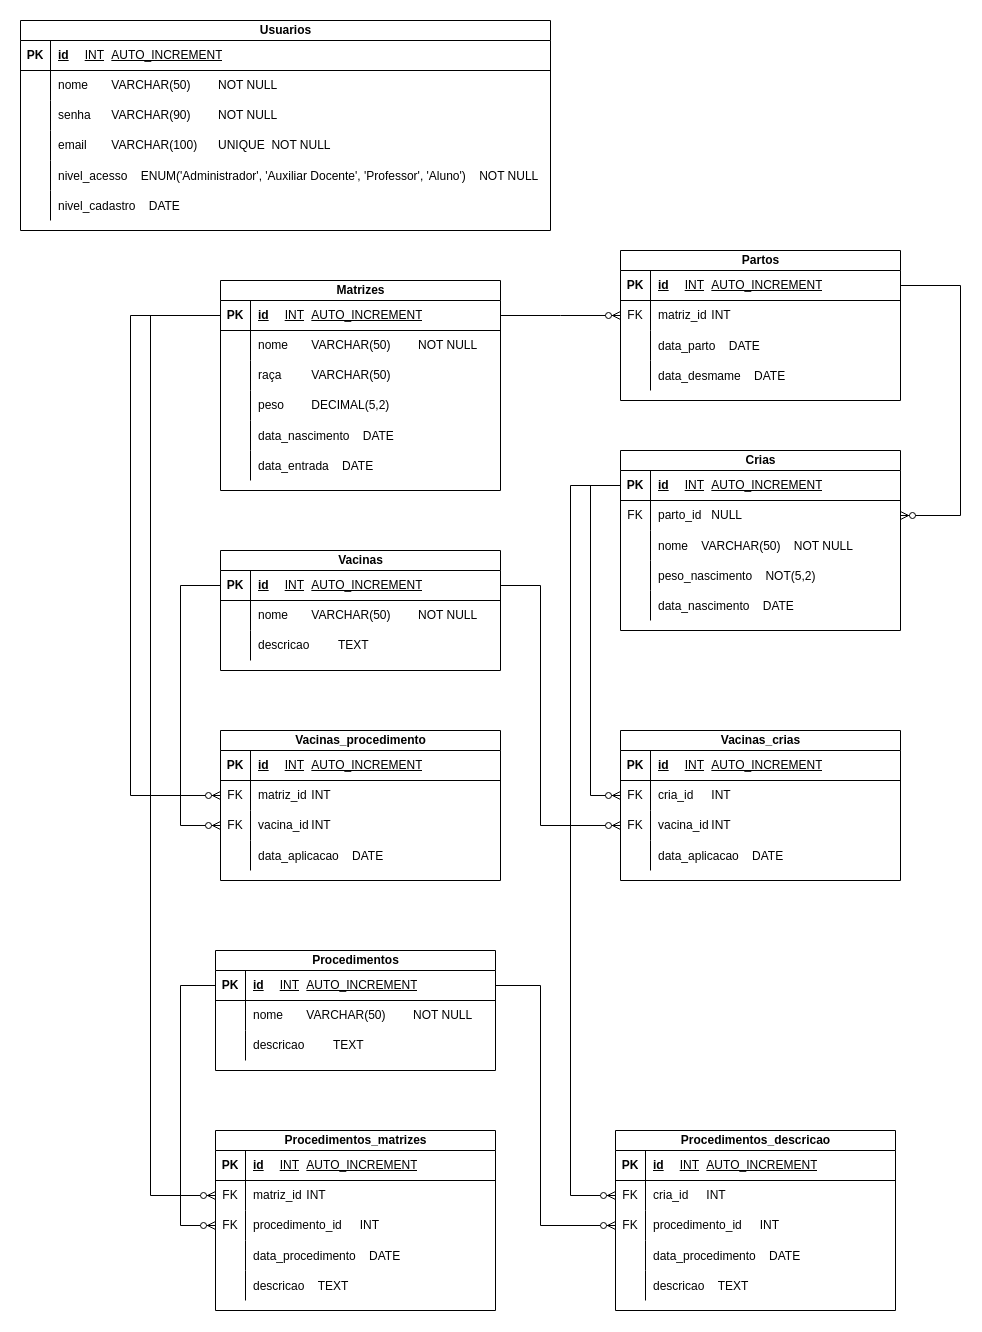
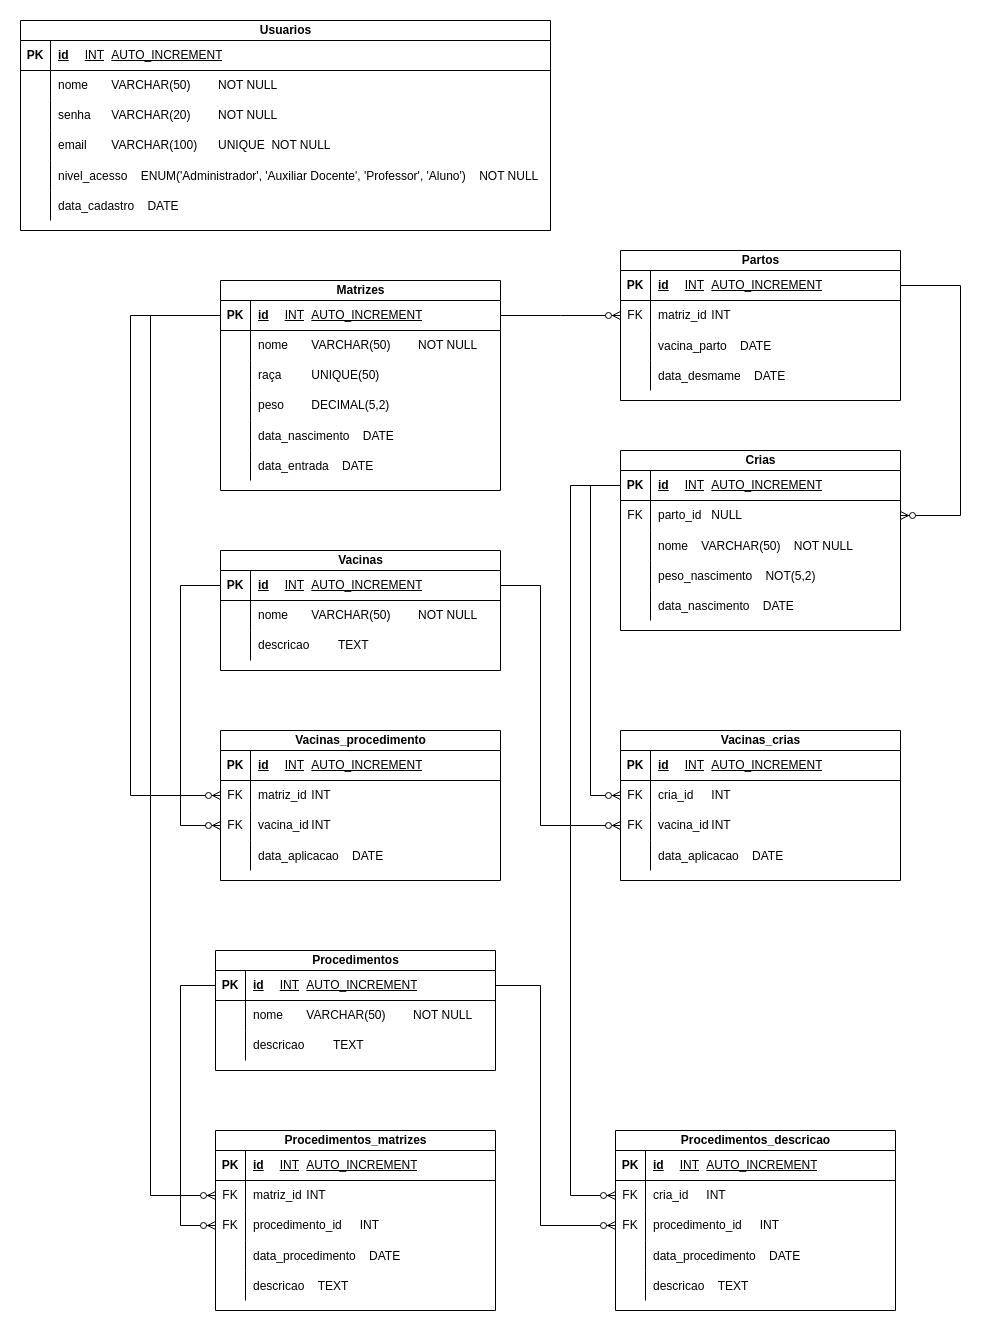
node "senha VARCHAR(90) NOT NULL": label "senha VARCHAR(90) NOT NULL" -> "senha VARCHAR(20) NOT NULL"
node "nivel_cadastro DATE": label "nivel_cadastro DATE" -> "data_cadastro DATE"
node "data_parto DATE": label "data_parto DATE" -> "vacina_parto DATE"
node "raça VARCHAR(50)": label "raça VARCHAR(50)" -> "raça UNIQUE(50)"
